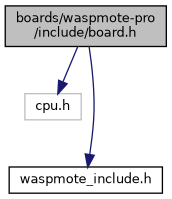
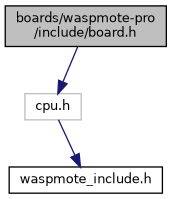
edge "boards/waspmote-pro /include/board.h" -> "waspmote_include.h": now "cpu.h" -> "waspmote_include.h"
